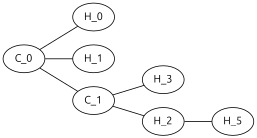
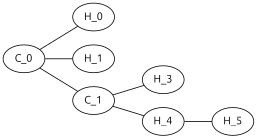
node "H_2": label "H_2" -> "H_4"
